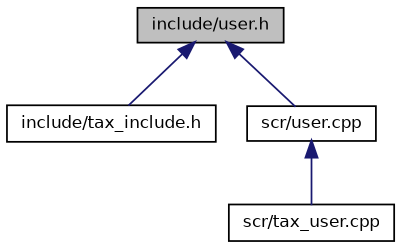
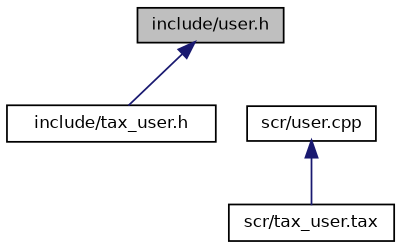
edge "scr/user.cpp" -> "include/user.h": removed
node "include/tax_include.h": label "include/tax_include.h" -> "include/tax_user.h"
node "scr/tax_user.cpp": label "scr/tax_user.cpp" -> "scr/tax_user.tax"
